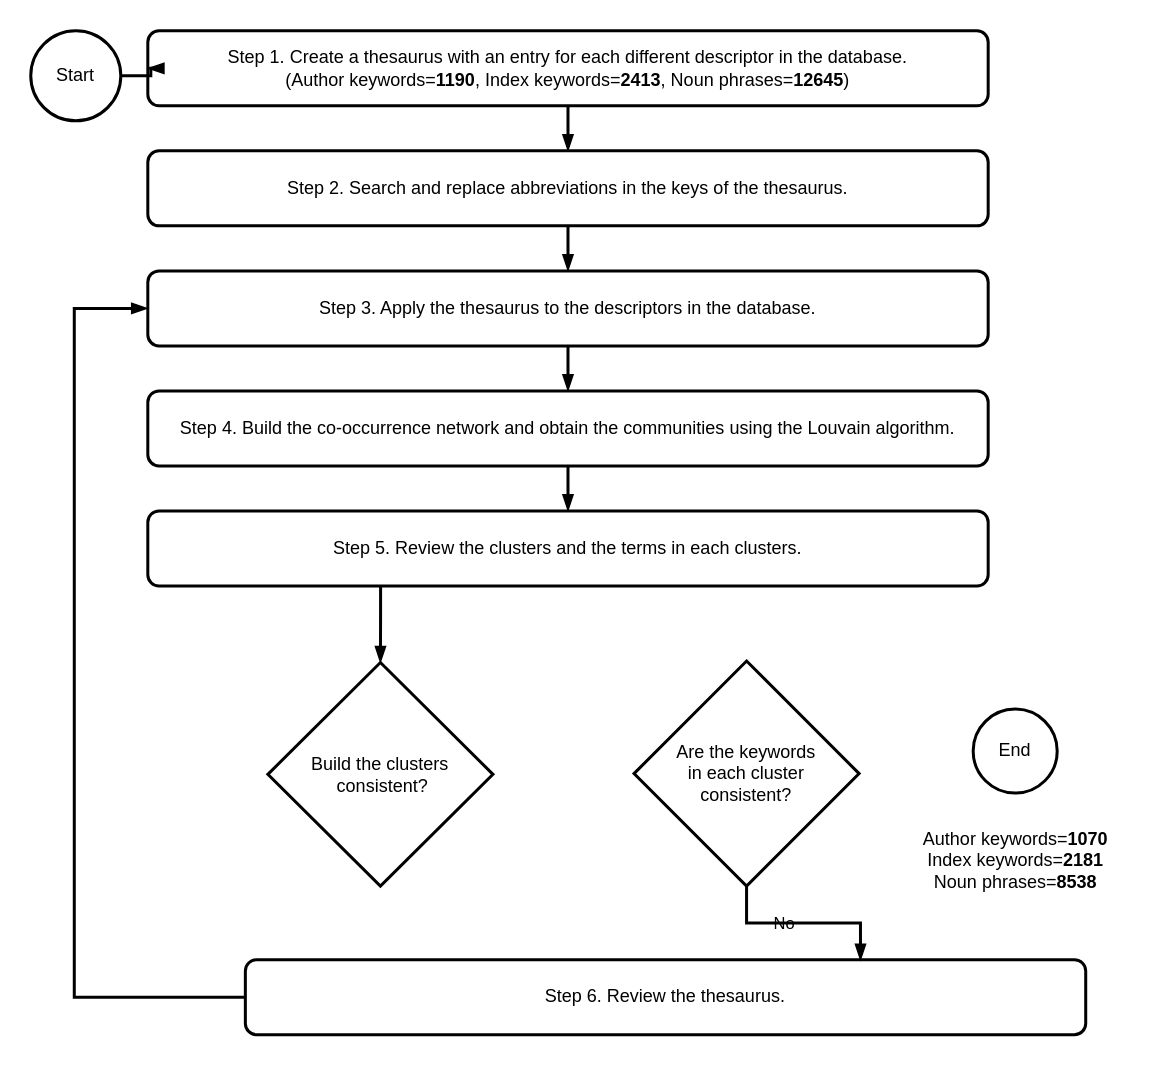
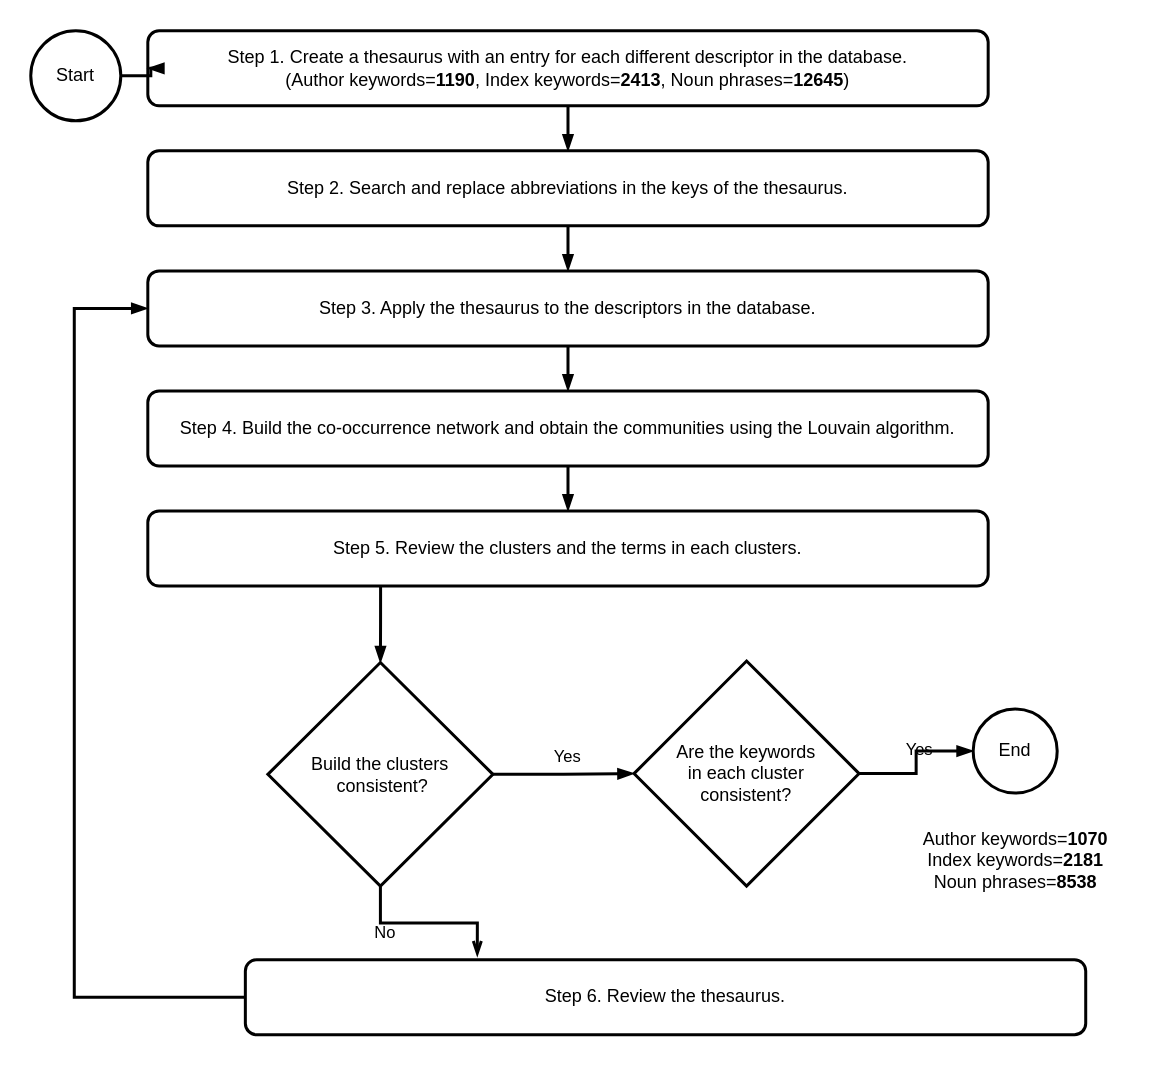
edge "Are the keywords in each cluster consistent?" -> "End": added, label "Yes"
edge "Build the clusters consistent?" -> "Are the keywords in each cluster consistent?": added, label "Yes"
edge "Build the clusters consistent?" -> "Step 6. Review the thesaurus.": added, label "No"
edge "Are the keywords in each cluster consistent?" -> "Step 6. Review the thesaurus.": removed, label "No"
